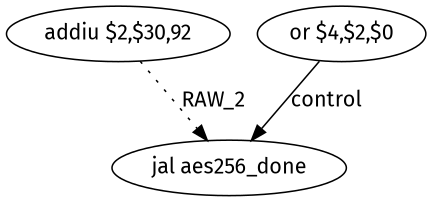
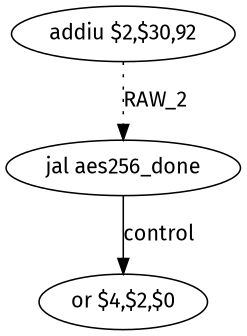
edge "or $4,$2,$0" -> "jal aes256_done": reversed
